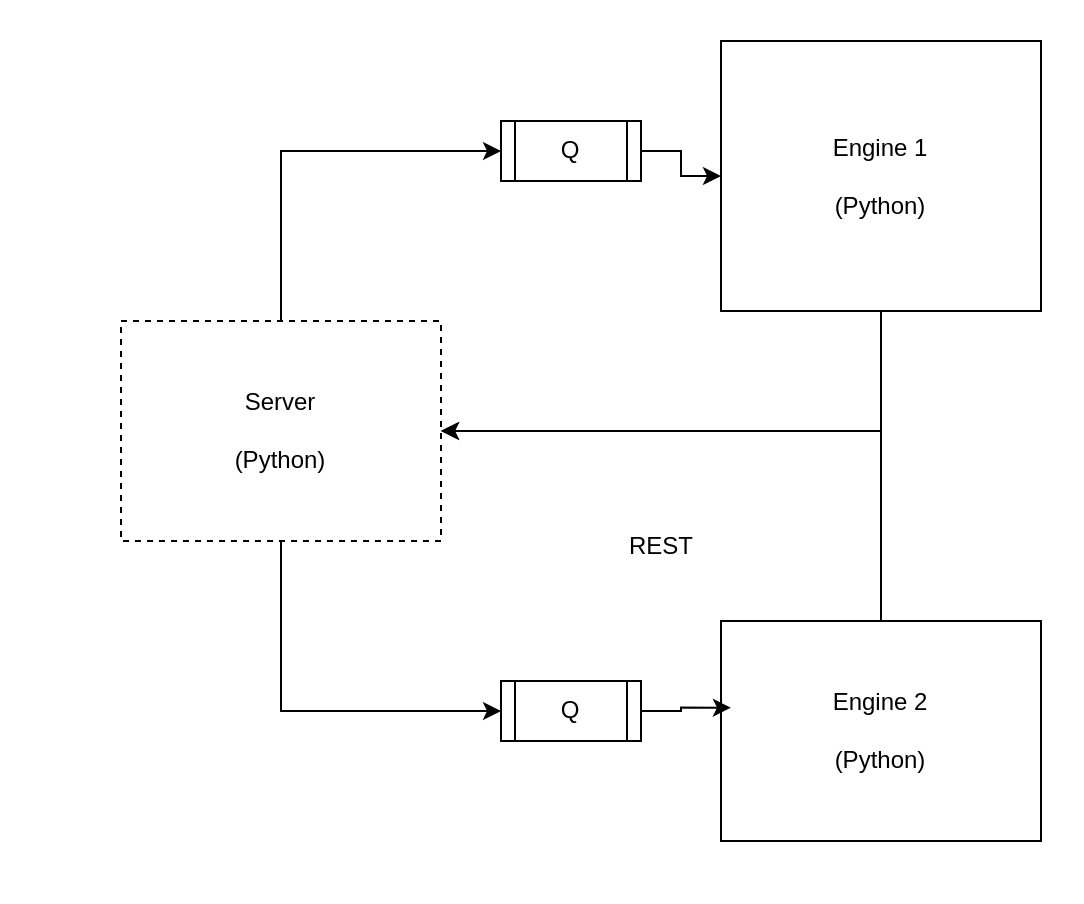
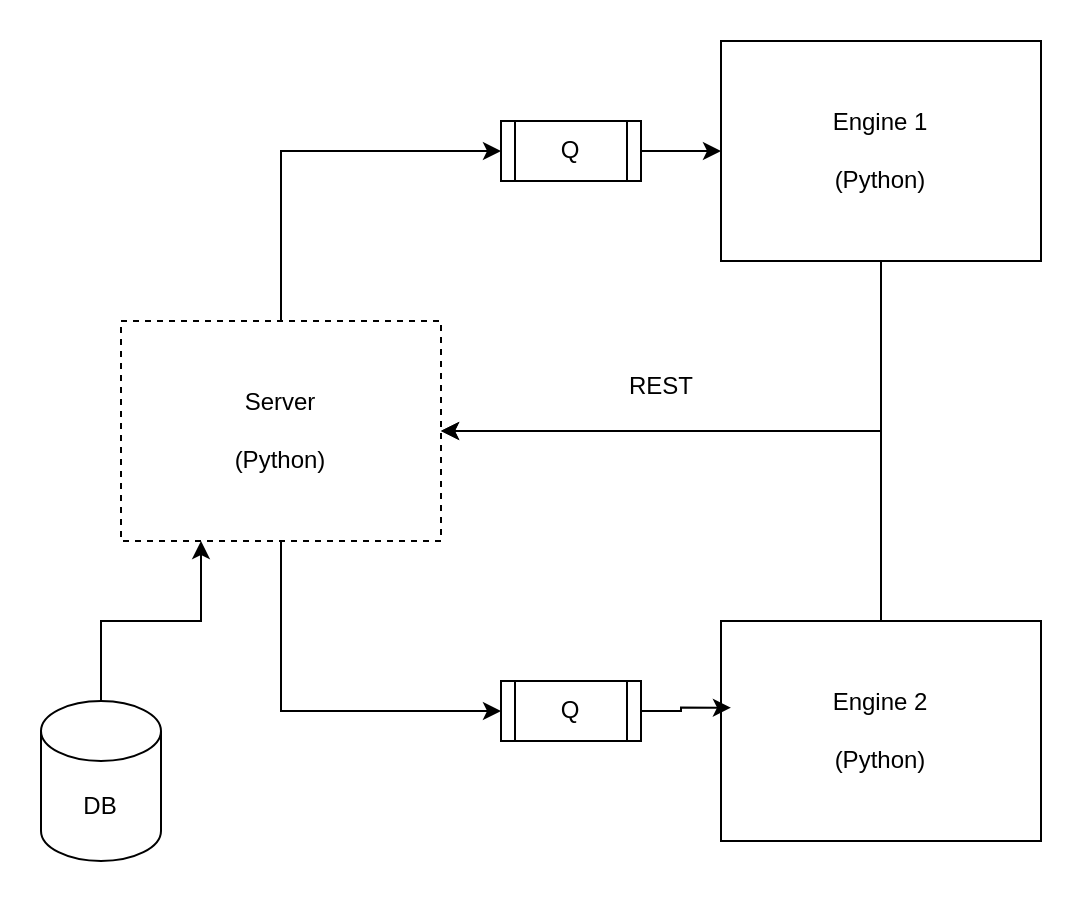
node "Engine 1 (Python)": size 320x270 -> 320x220
node "REST": moved (661, 547) -> (661, 387)
edge "DB" -> "Server (Python)": added
node "DB": added
